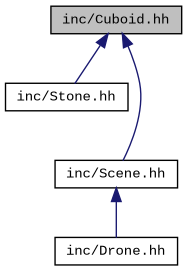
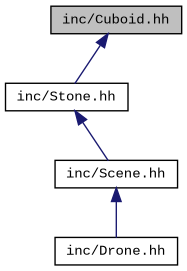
edge "inc/Scene.hh" -> "inc/Cuboid.hh": now "inc/Scene.hh" -> "inc/Stone.hh"
